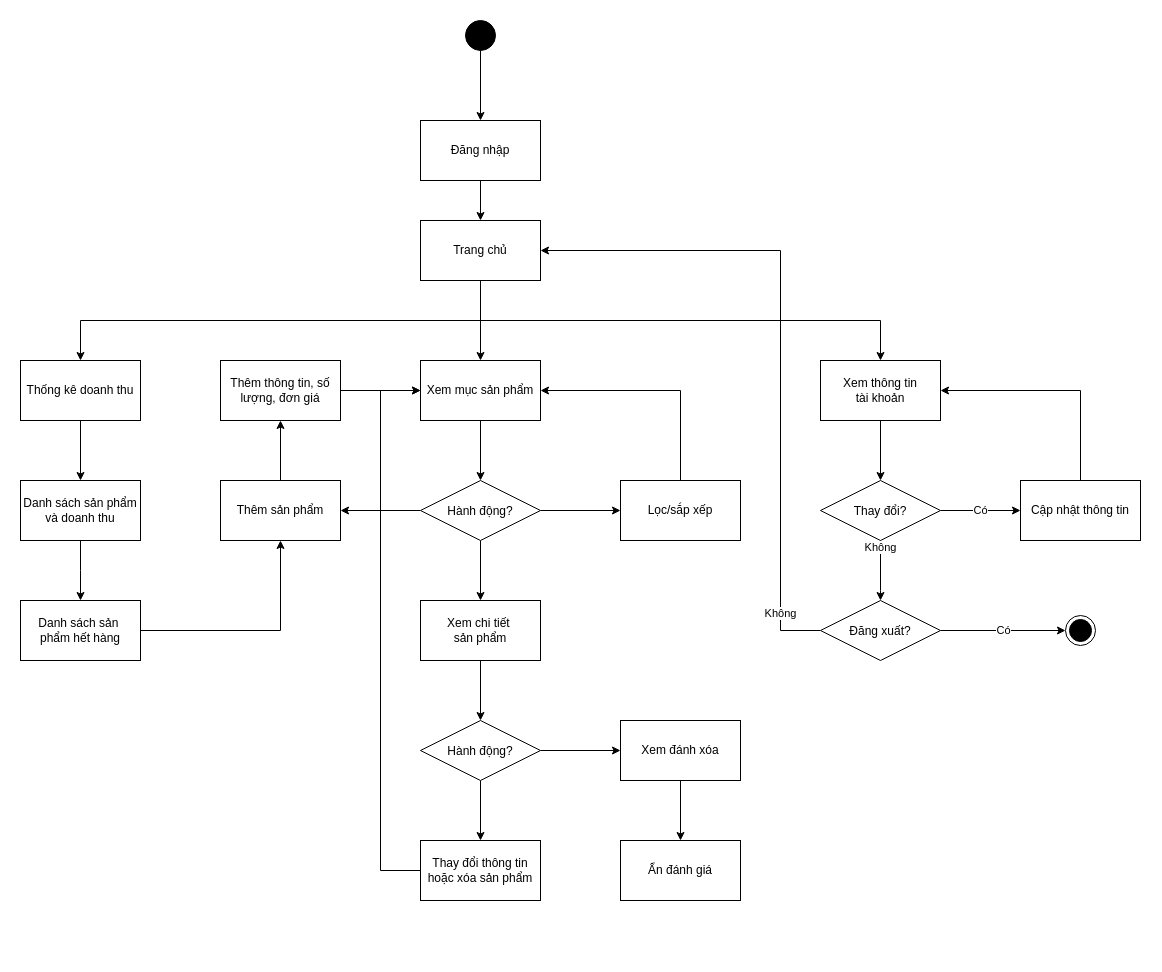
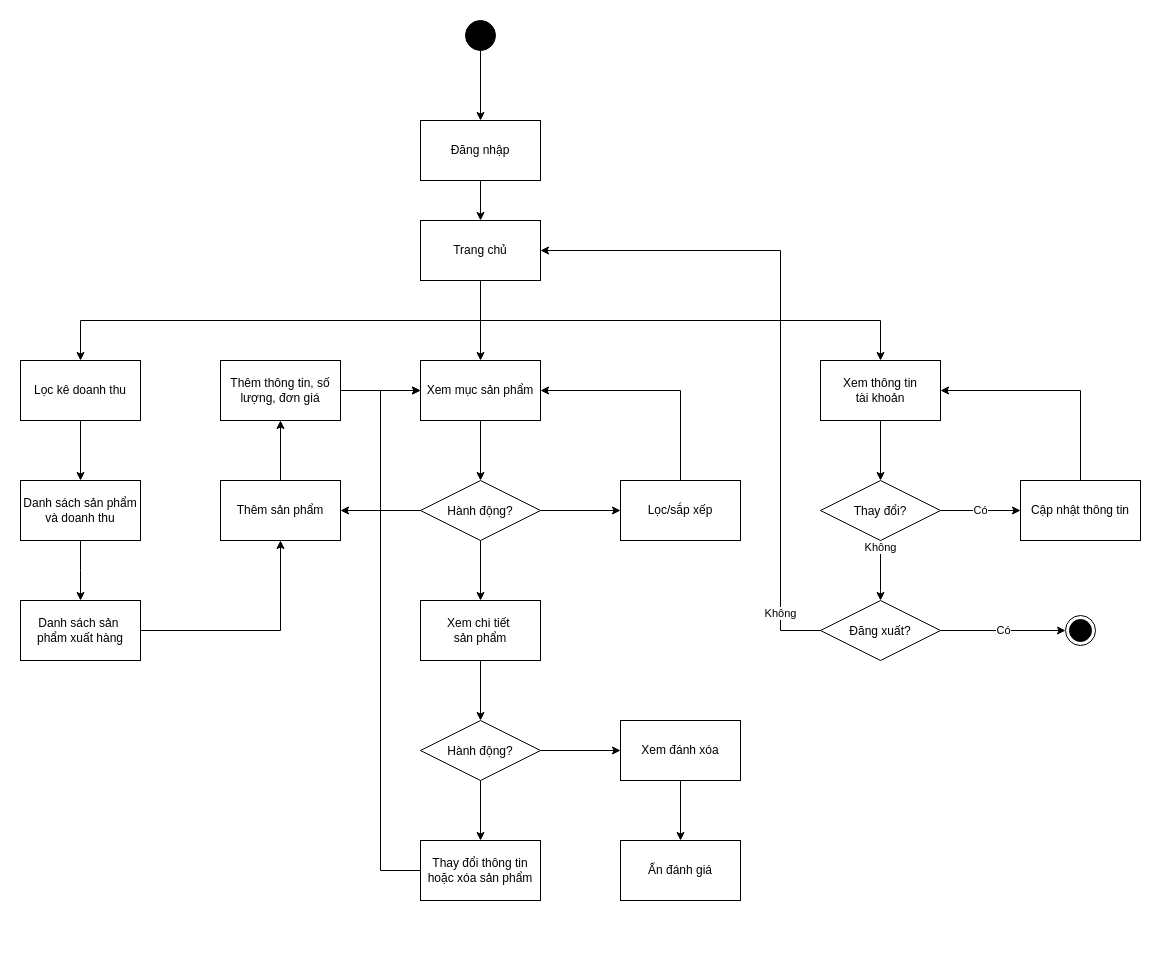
node "Thống kê doanh thu": label "Thống kê doanh thu" -> "Lọc kê doanh thu"
node "Danh sách sản phẩm hết hàng": label "Danh sách sản phẩm hết hàng" -> "Danh sách sản phẩm xuất hàng"
